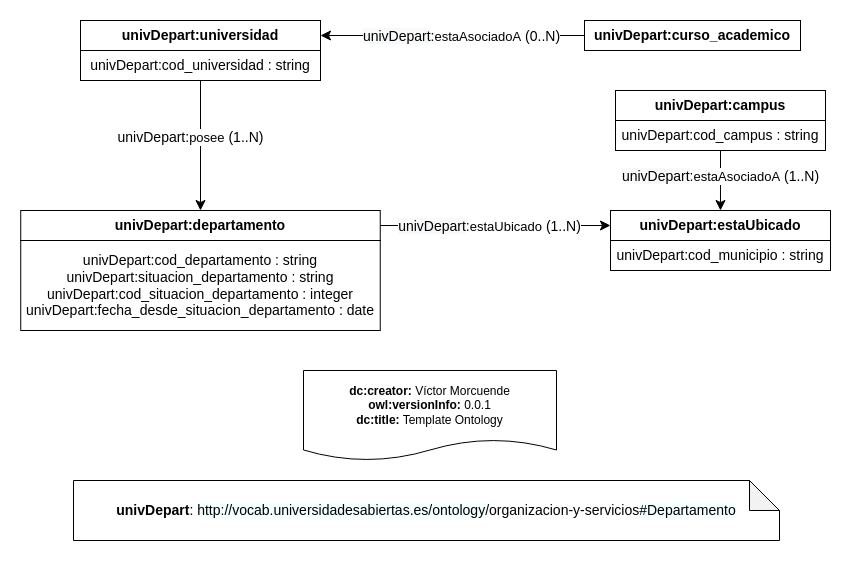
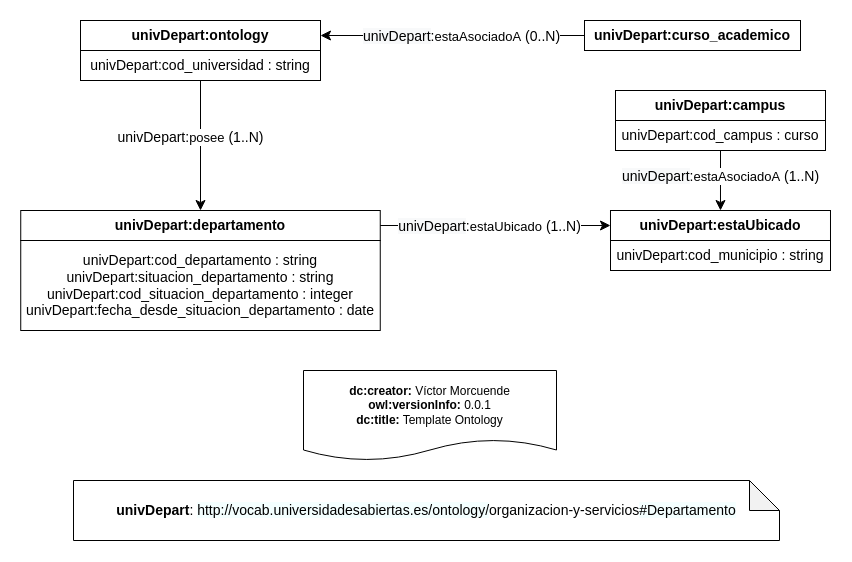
node "univDepart:universidad": label "univDepart:universidad" -> "univDepart:ontology"
node "univDepart:cod_campus : string": label "univDepart:cod_campus : string" -> "univDepart:cod_campus : curso"
